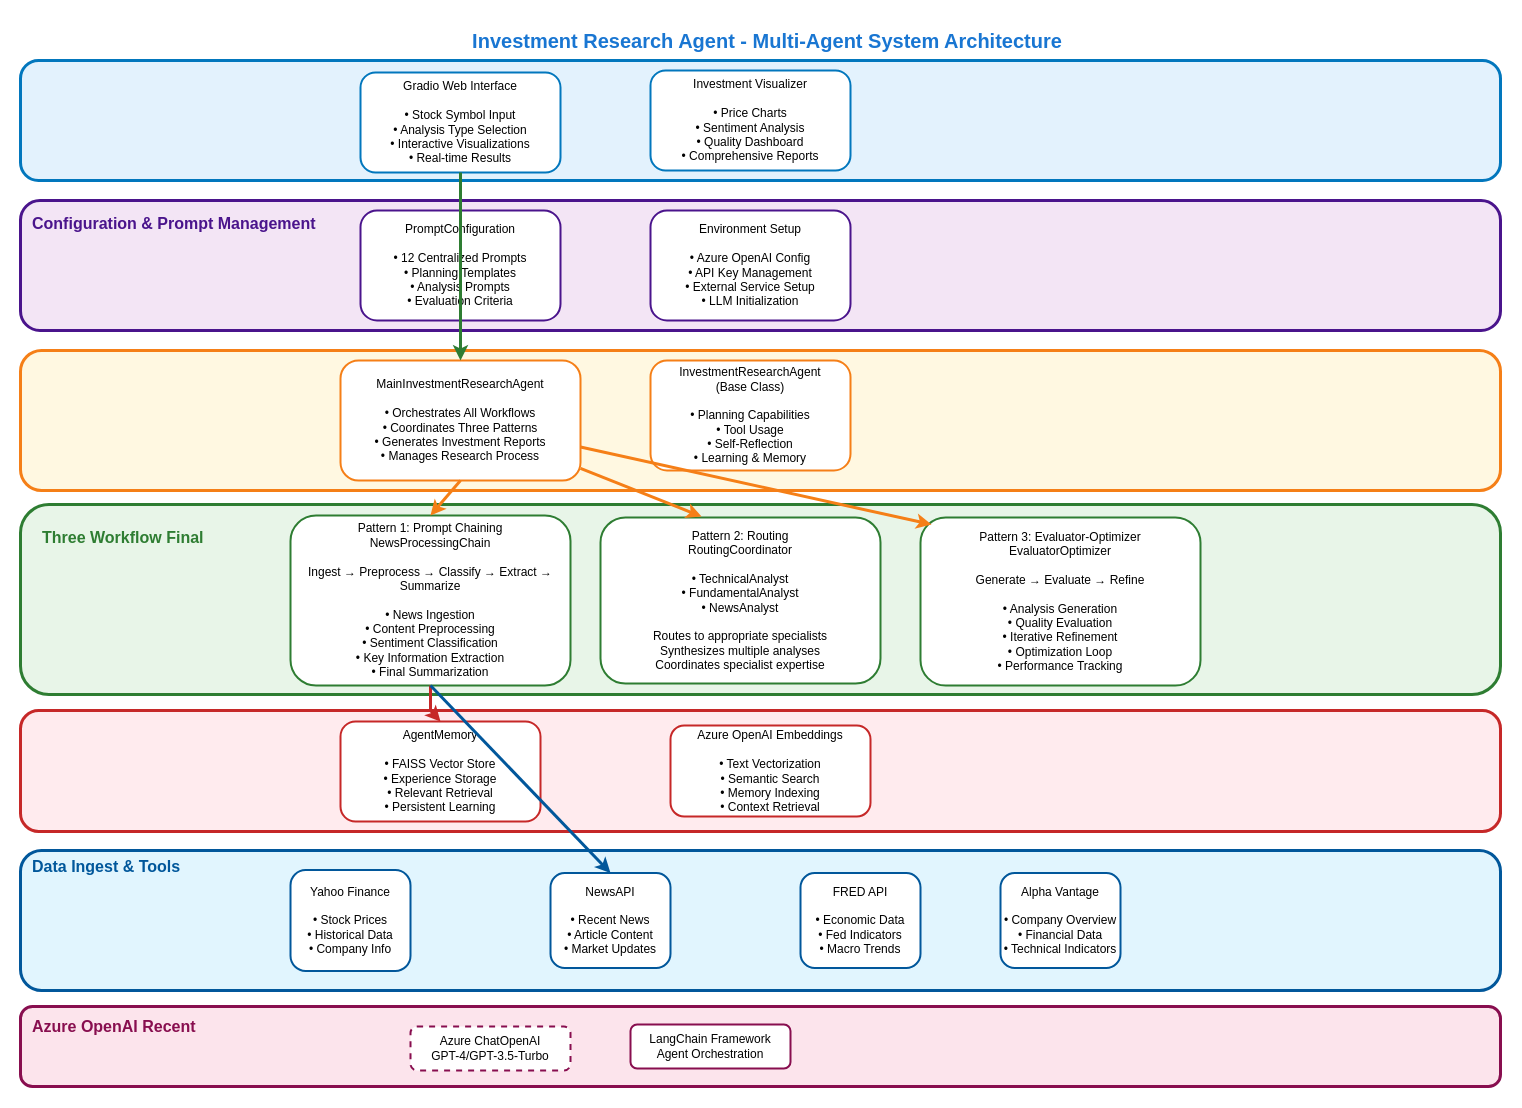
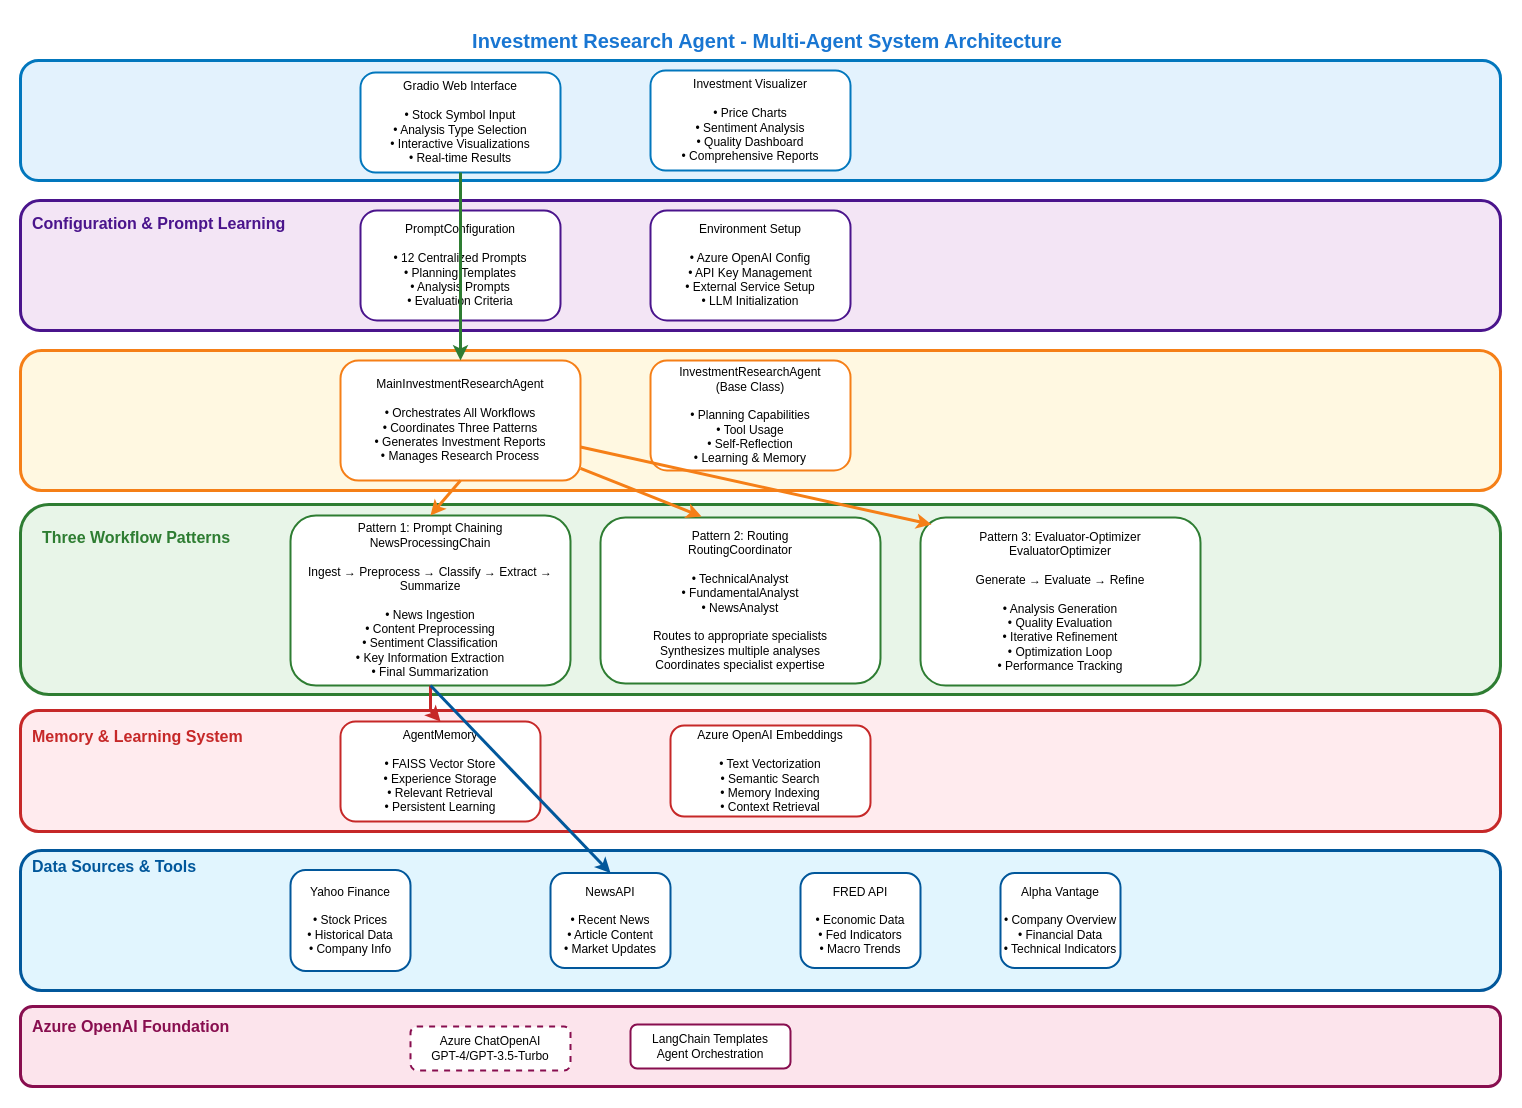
node "Configuration & Prompt Management": label "Configuration & Prompt Management" -> "Configuration & Prompt Learning"
node "Three Workflow Final": label "Three Workflow Final" -> "Three Workflow Patterns"
node "Memory & Learning System": added
node "Data Ingest & Tools": label "Data Ingest & Tools" -> "Data Sources & Tools"
node "Azure OpenAI Recent": label "Azure OpenAI Recent" -> "Azure OpenAI Foundation"
node "LangChain Framework Agent Orchestration": label "LangChain Framework Agent Orchestration" -> "LangChain Templates Agent Orchestration"
